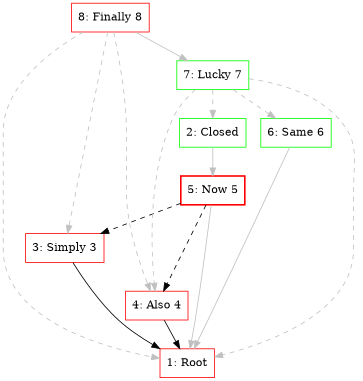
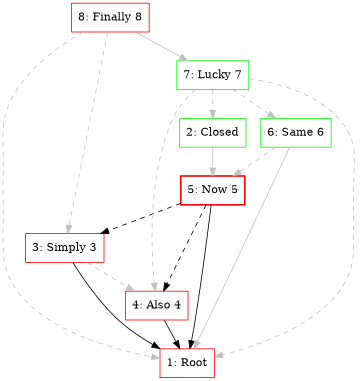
edge "8: Finally 8" -> "4: Also 4": now "3: Simply 3" -> "4: Also 4"
edge "6: Same 6" -> "5: Now 5": added
edge "5: Now 5" -> "1: Root": color gray -> black
